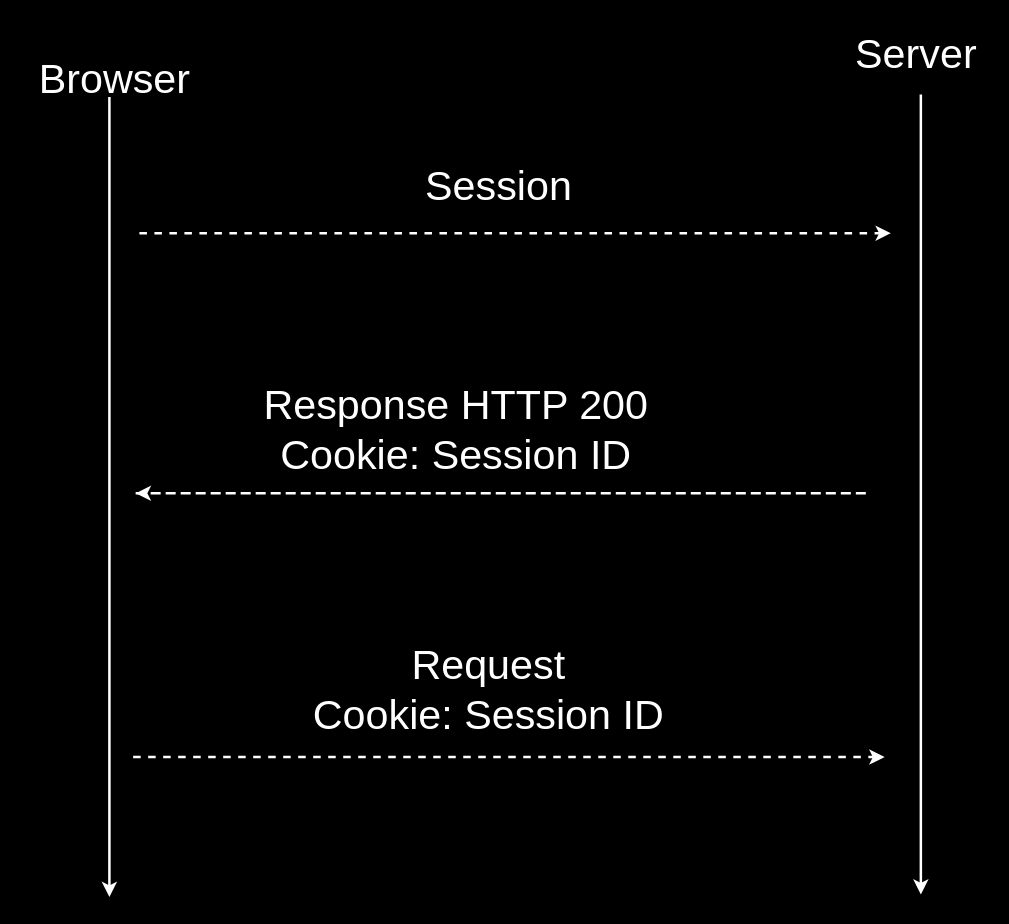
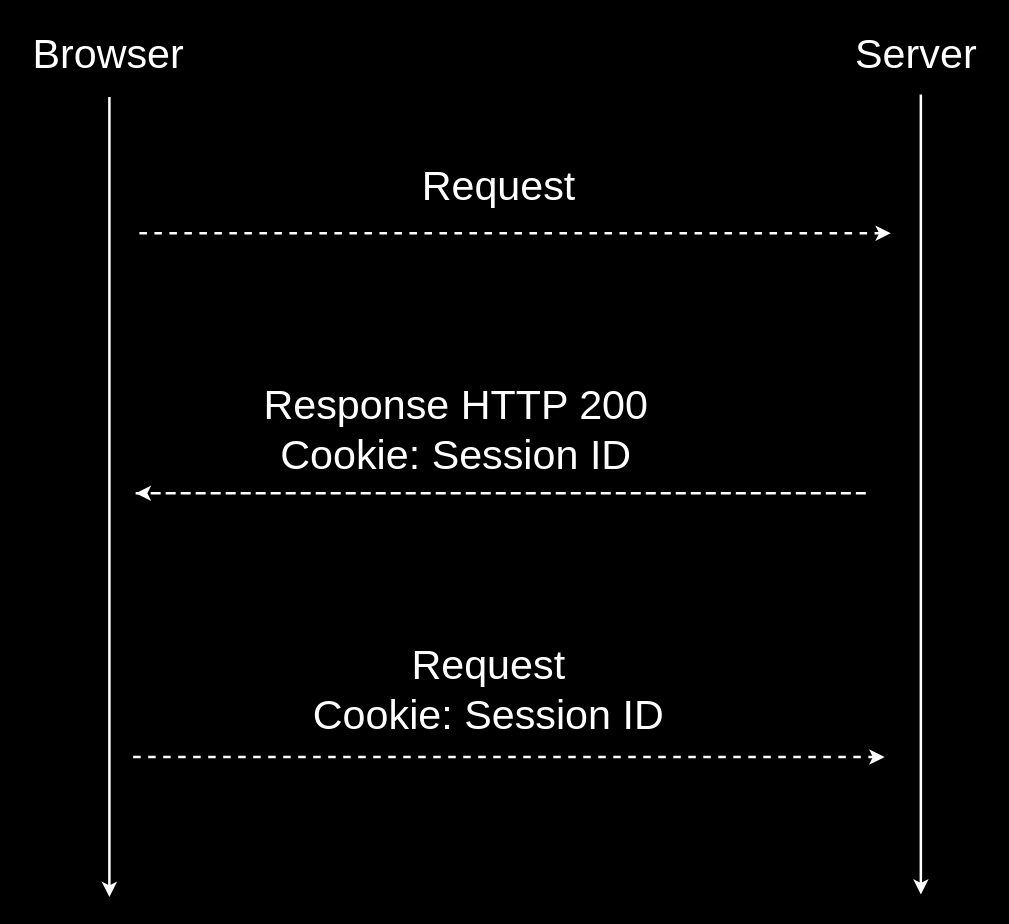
node "Browser": moved (114, 78) -> (108, 53)
node "Session": label "Session" -> "Request"
